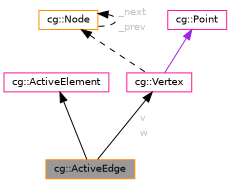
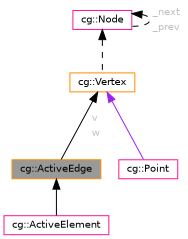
node "cg::Node": color darkorange -> deeppink
edge "cg::Vertex" -> "cg::Point": reversed
node "cg::Vertex": color deeppink -> darkorange
edge "cg::ActiveEdge" -> "cg::ActiveElement": reversed
